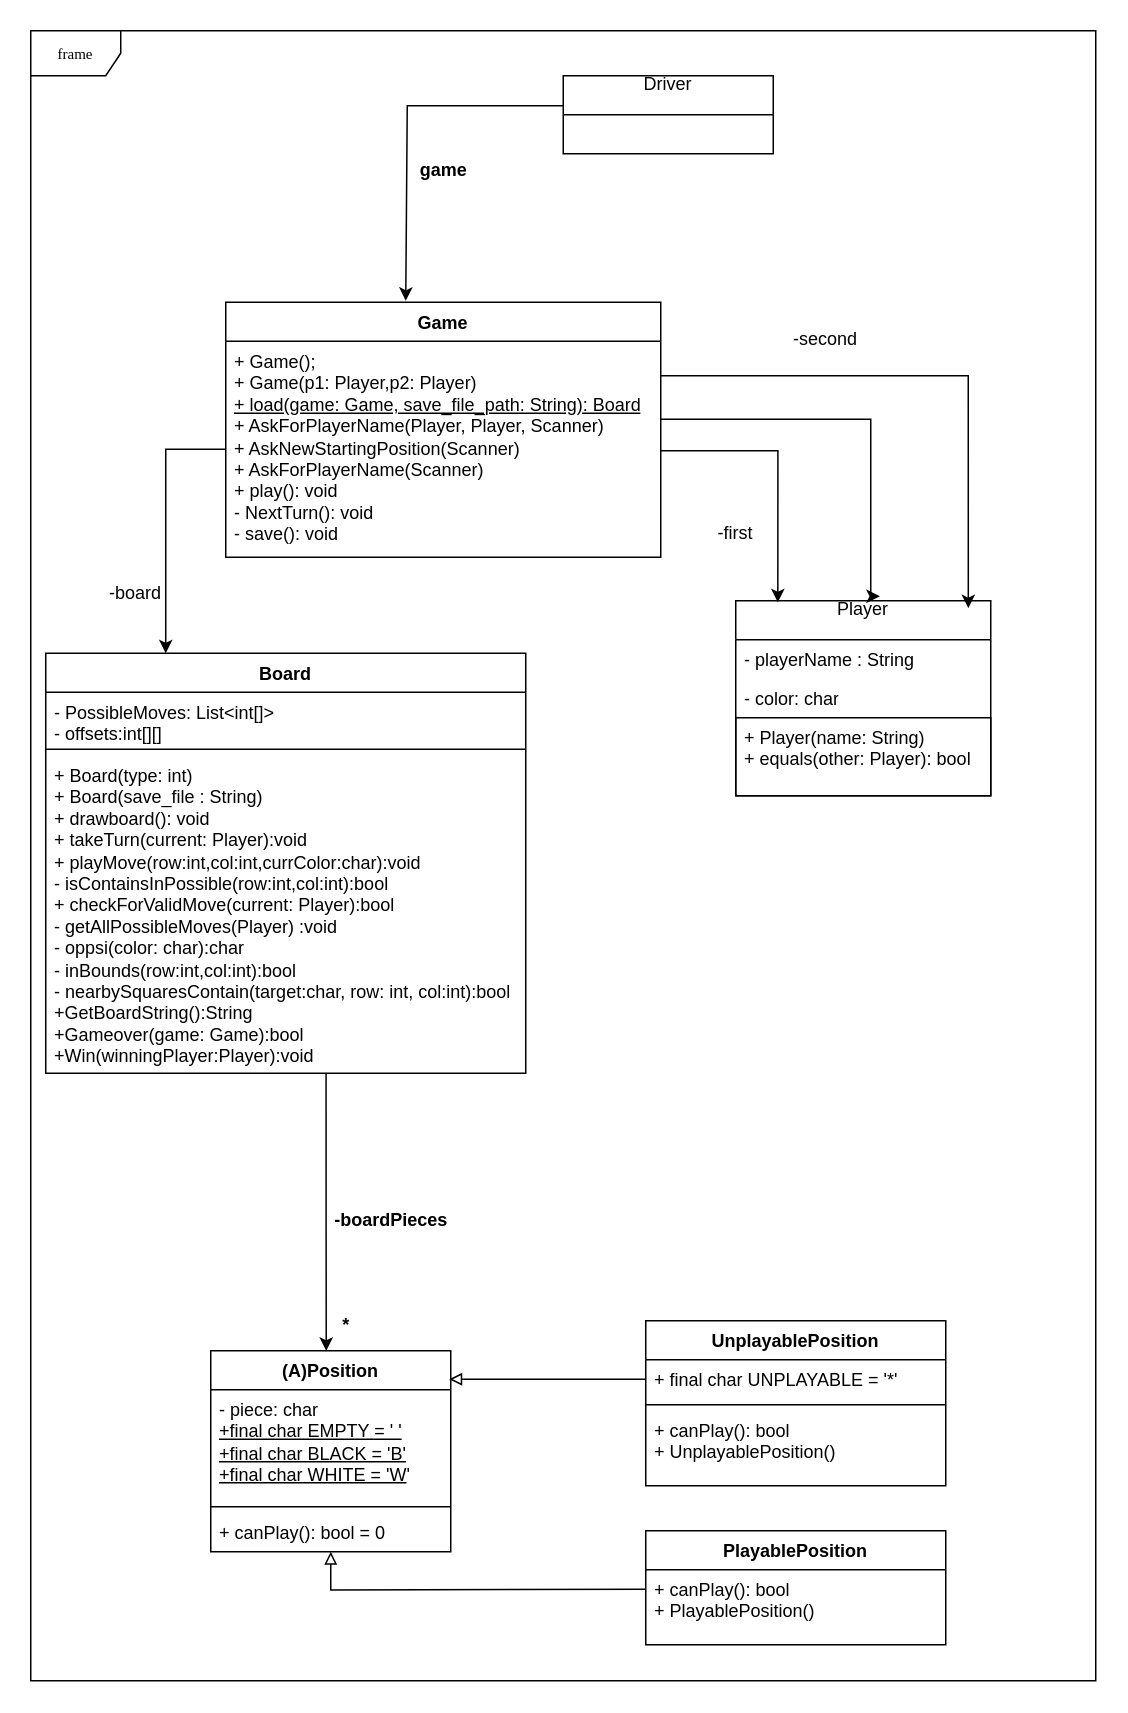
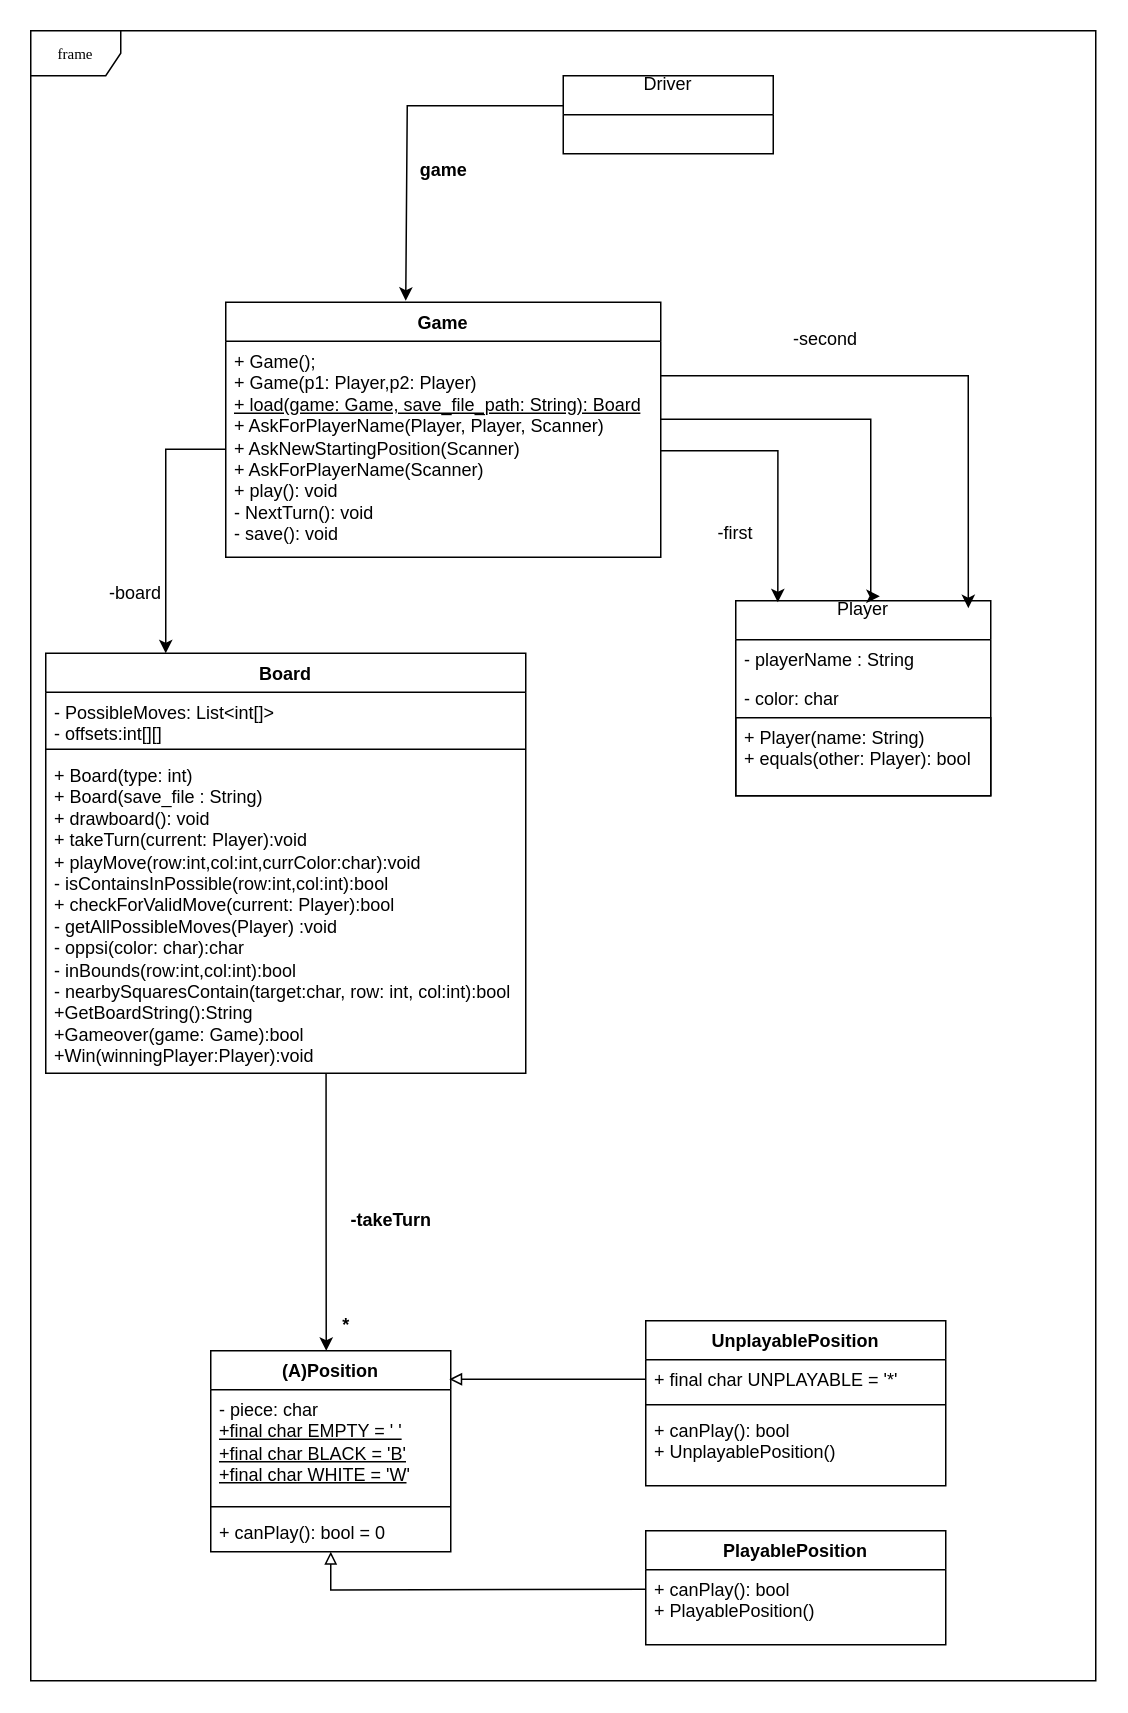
node "-boardPieces": label "-boardPieces" -> "-takeTurn"
